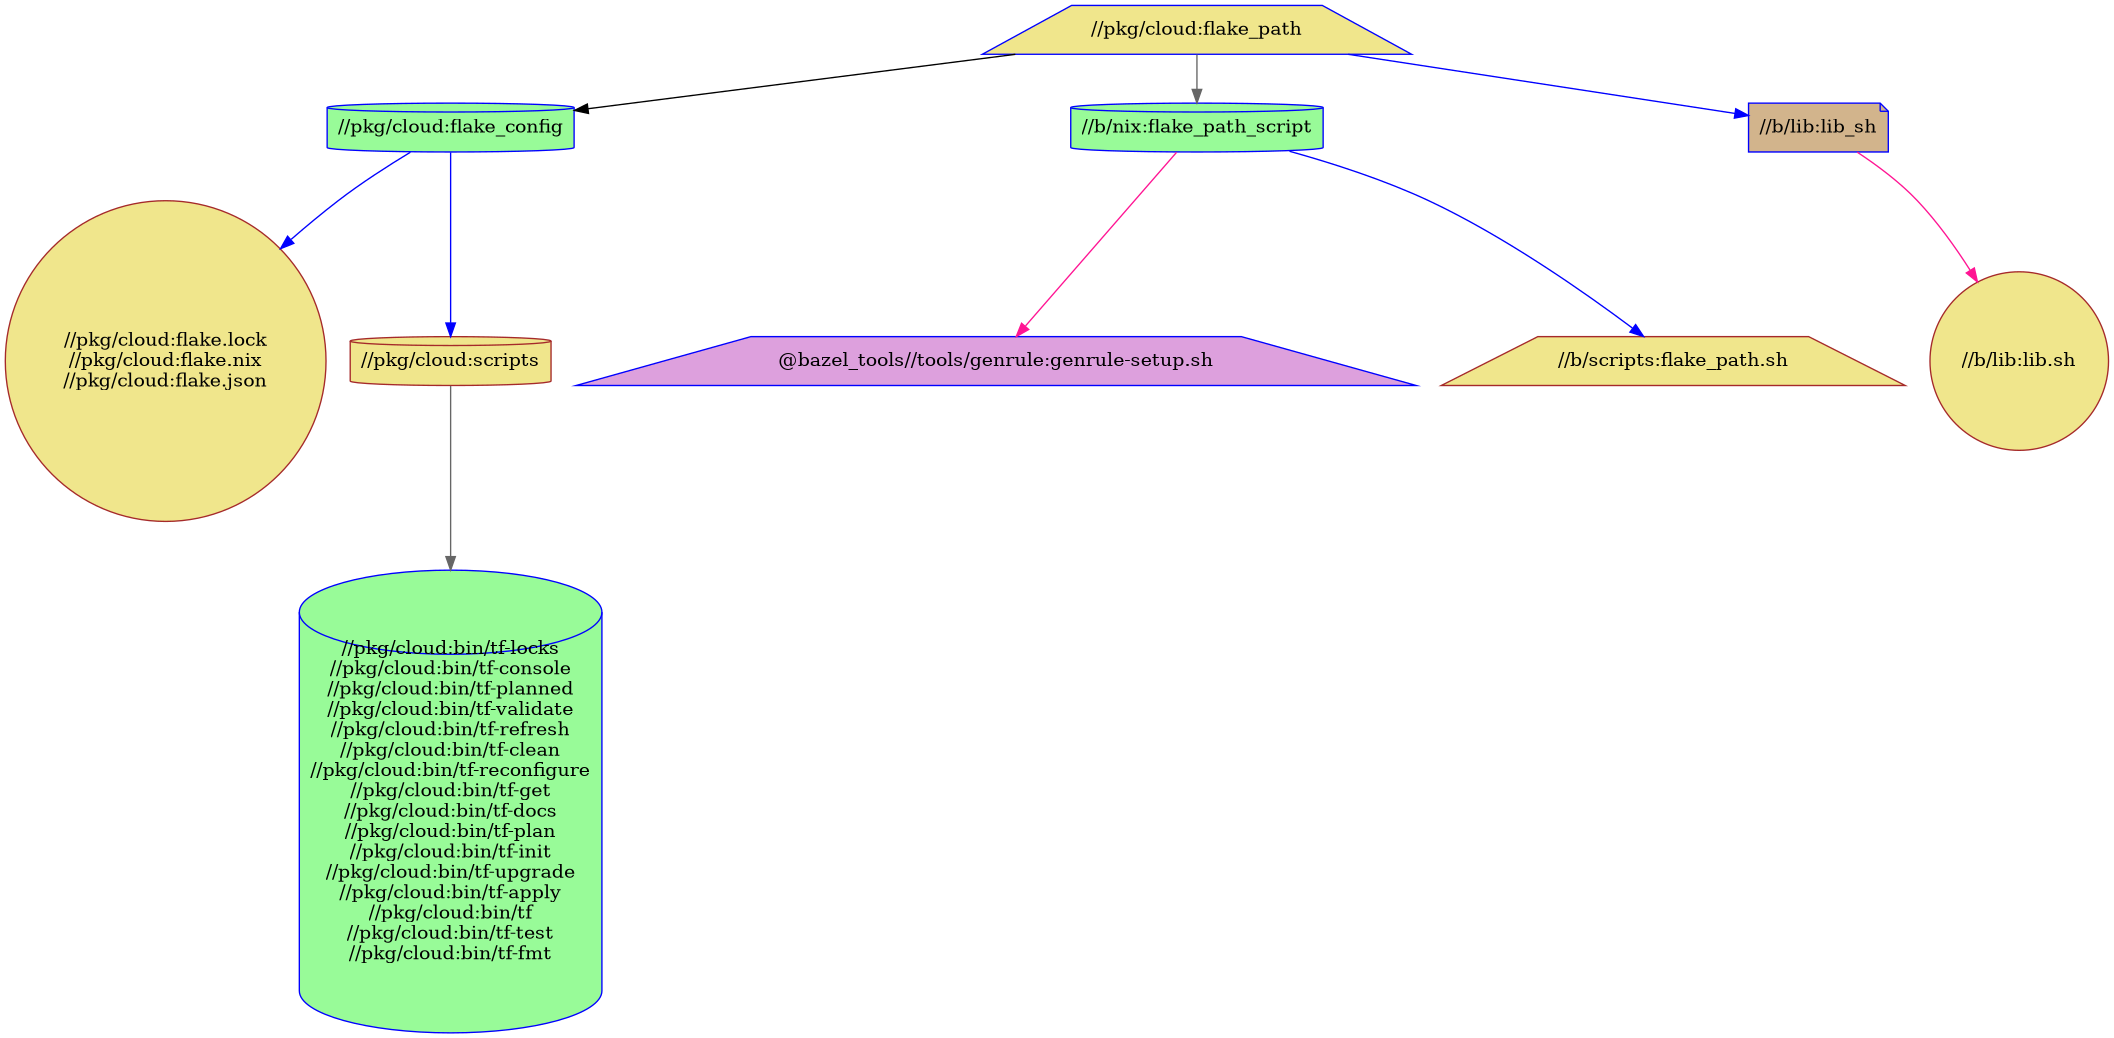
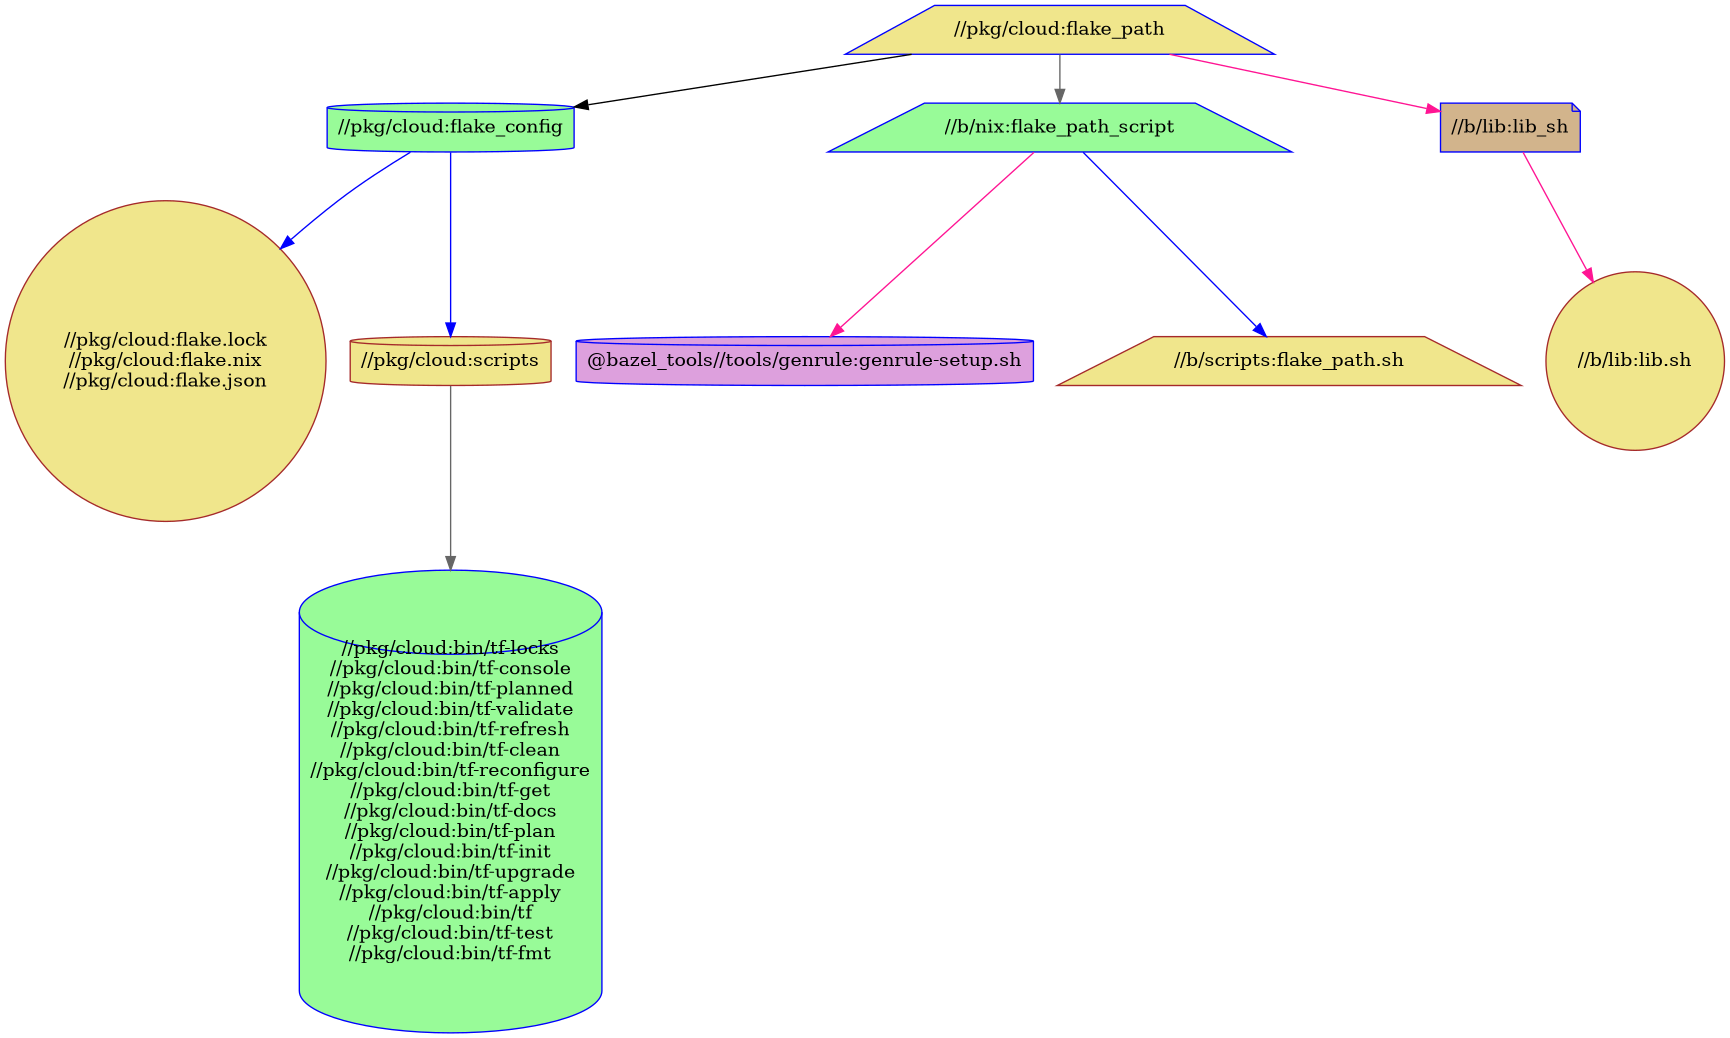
edge "//pkg/cloud:flake_path" -> "//b/lib:lib_sh": color blue -> deeppink
node "//b/nix:flake_path_script": shape cylinder -> trapezium
node "@bazel_tools//tools/genrule:genrule-setup.sh": shape trapezium -> cylinder
